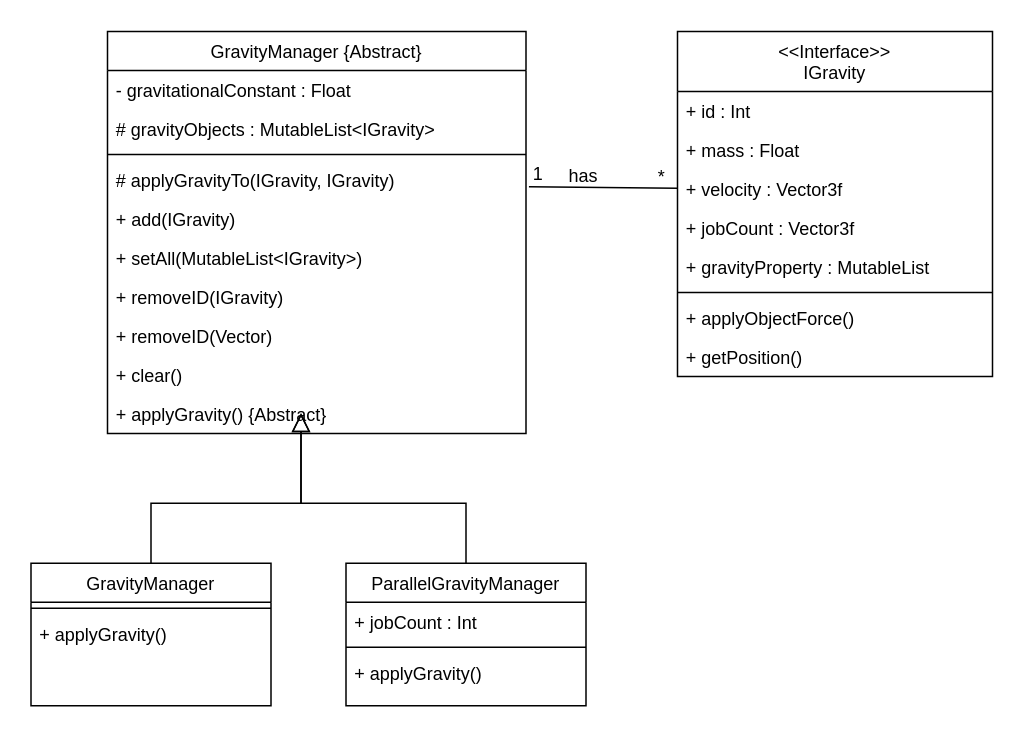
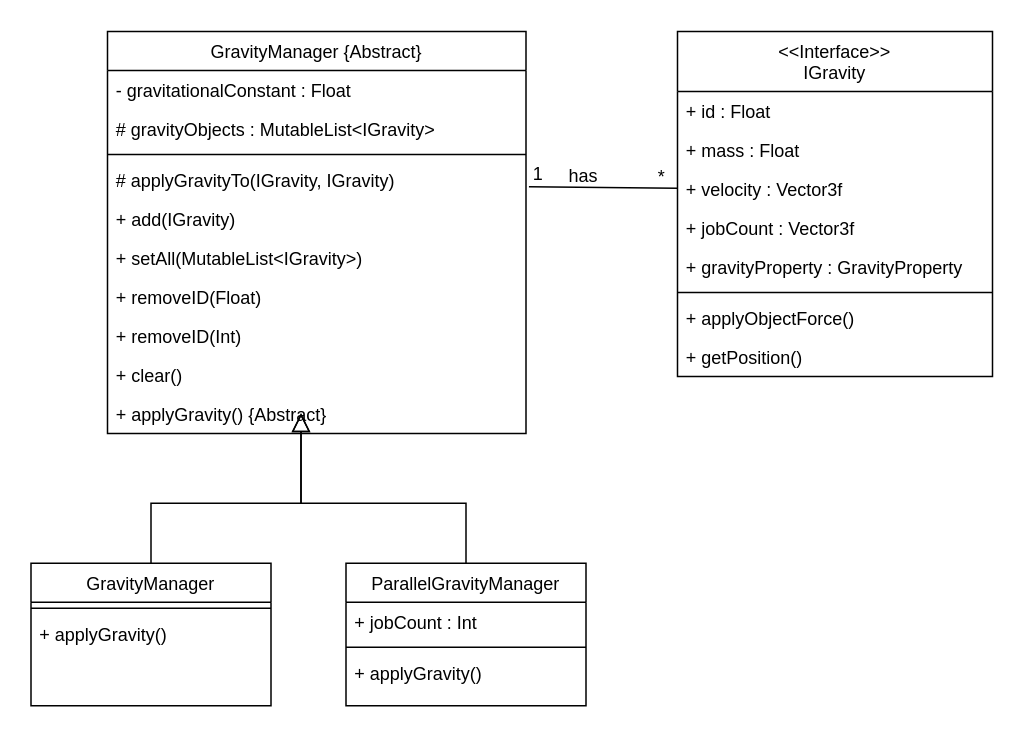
node "+ id : Int": label "+ id : Int" -> "+ id : Float"
node "+ gravityProperty : MutableList": label "+ gravityProperty : MutableList" -> "+ gravityProperty : GravityProperty"
node "+ removeID(IGravity)": label "+ removeID(IGravity)" -> "+ removeID(Float)"
node "+ removeID(Vector)": label "+ removeID(Vector)" -> "+ removeID(Int)"
